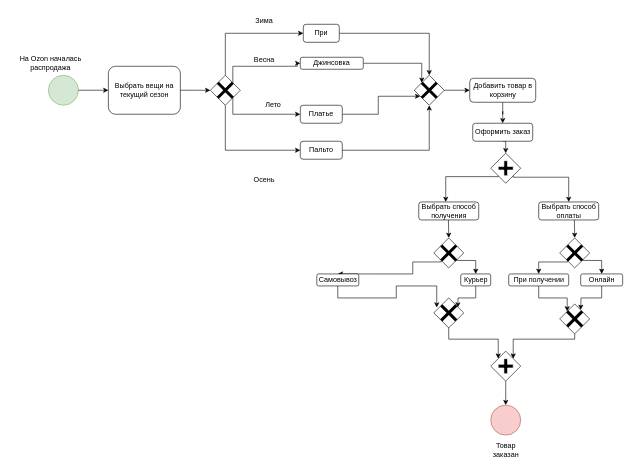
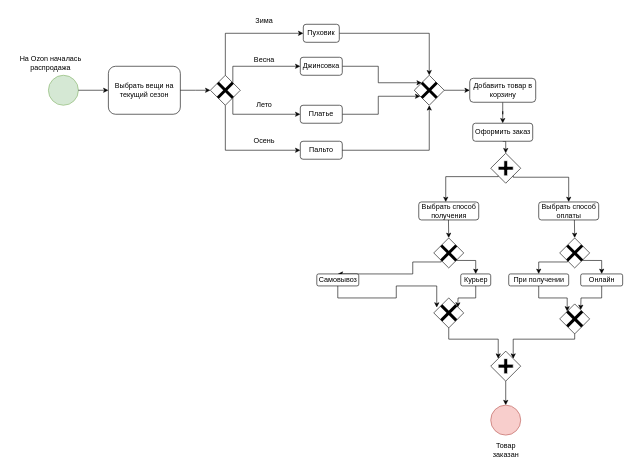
node "При": label "При" -> "Пуховик"
node "Джинсовка": size 63x12 -> 42x18
node "Лето": moved (273, 105) -> (264, 105)
node "Осень": moved (264, 180) -> (264, 141)
